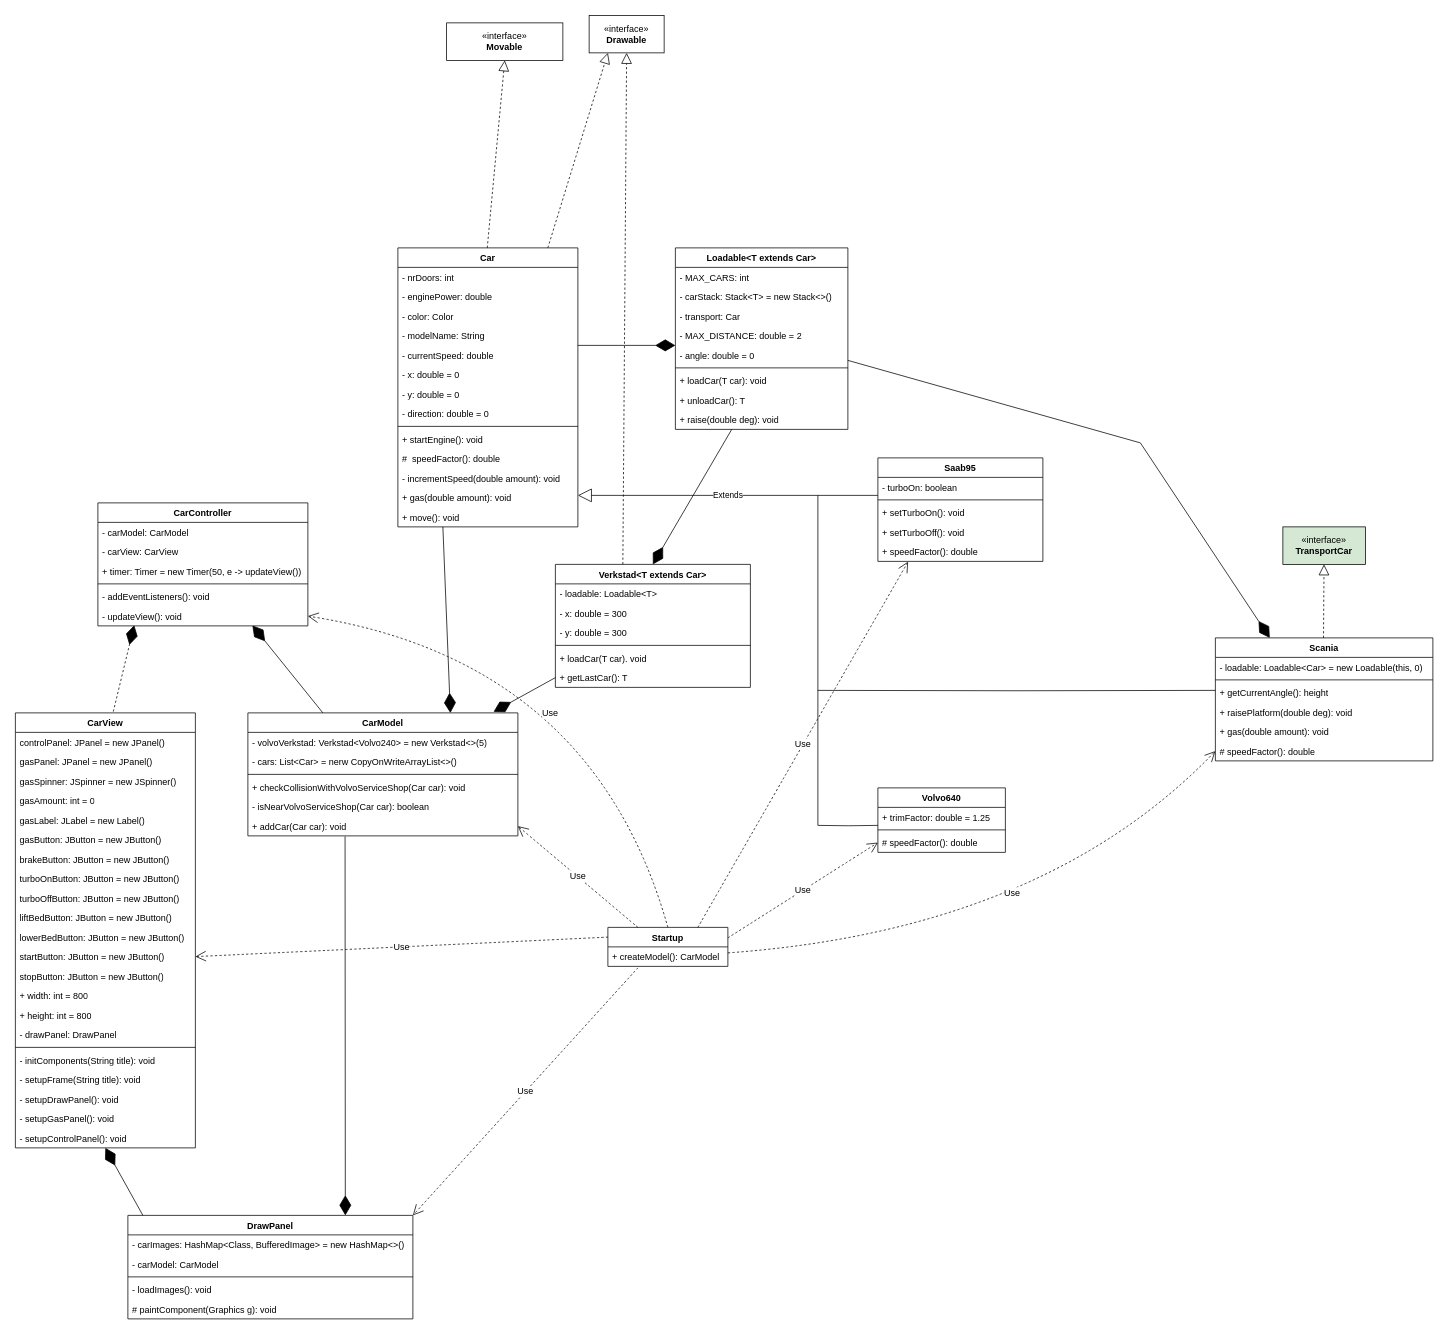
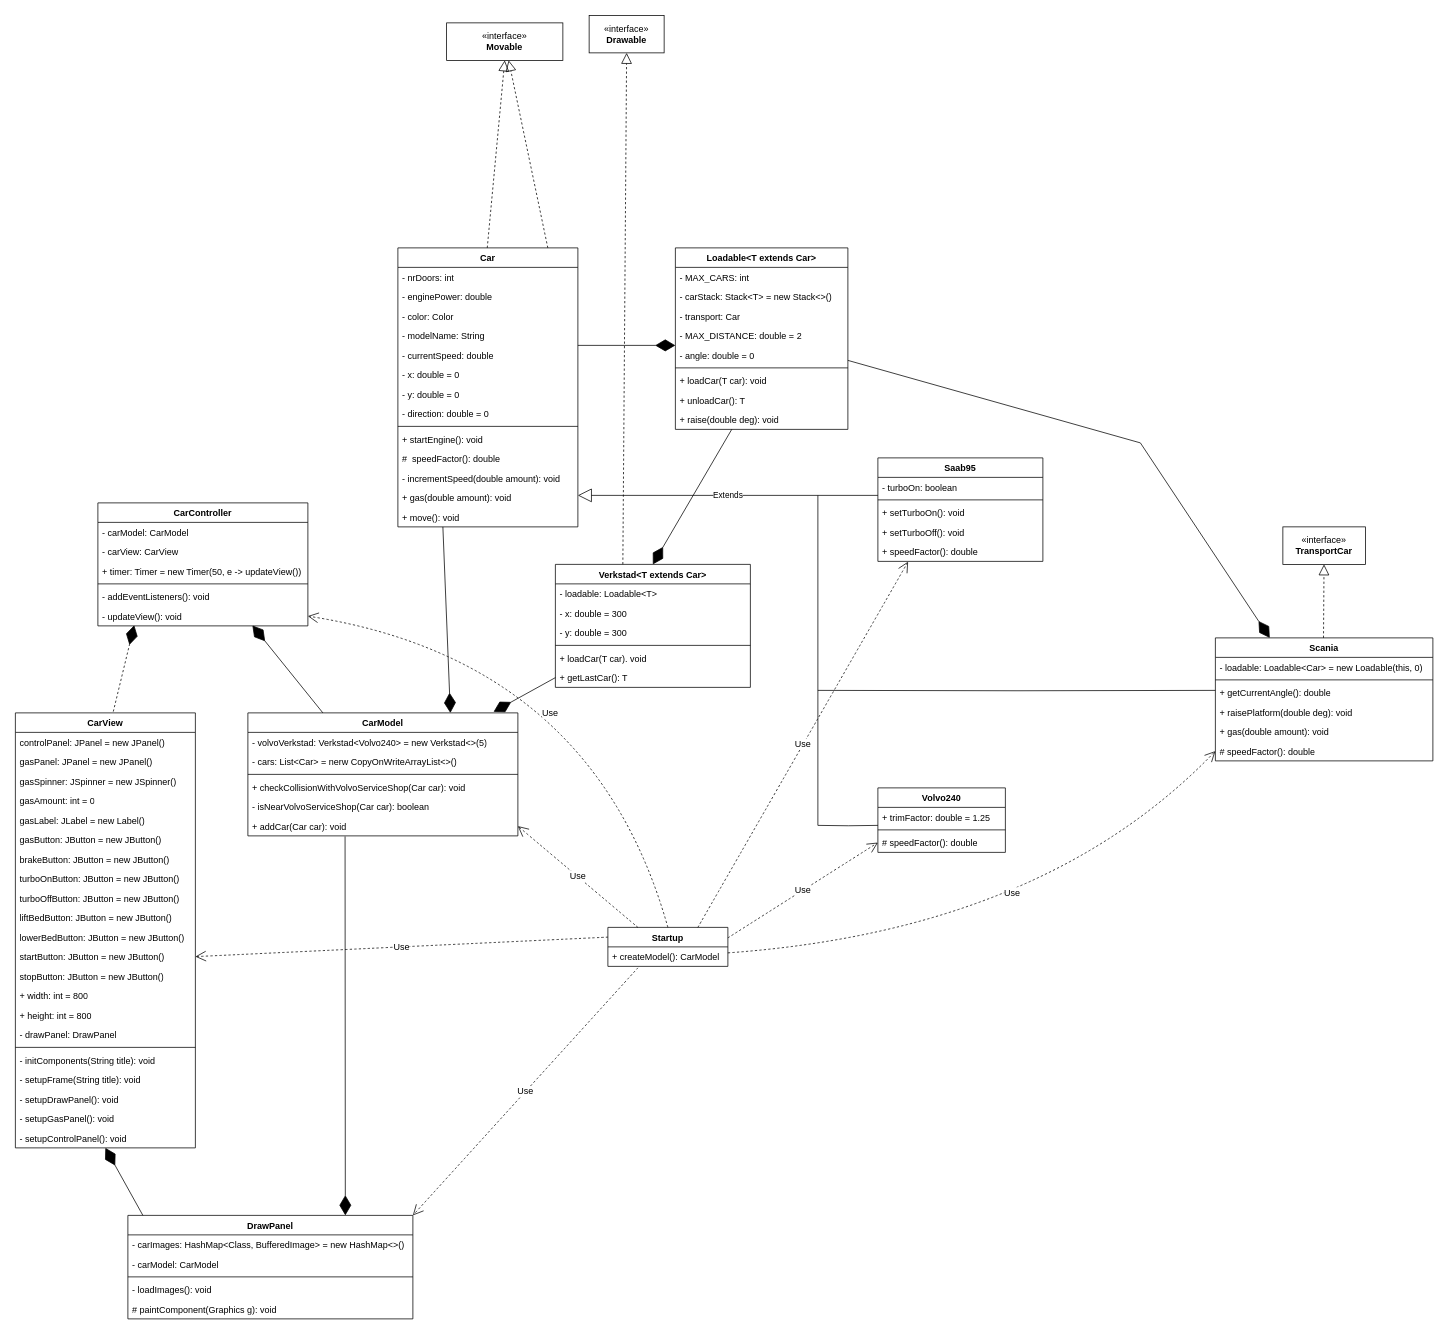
edge "Car" -> "«interface» Drawable": now "Car" -> "«interface» Movable"
node "«interface» TransportCar": fillcolor #d5e8d4 -> #ffffff
node "+ getCurrentAngle(): height": label "+ getCurrentAngle(): height" -> "+ getCurrentAngle(): double"
node "Volvo640": label "Volvo640" -> "Volvo240"
